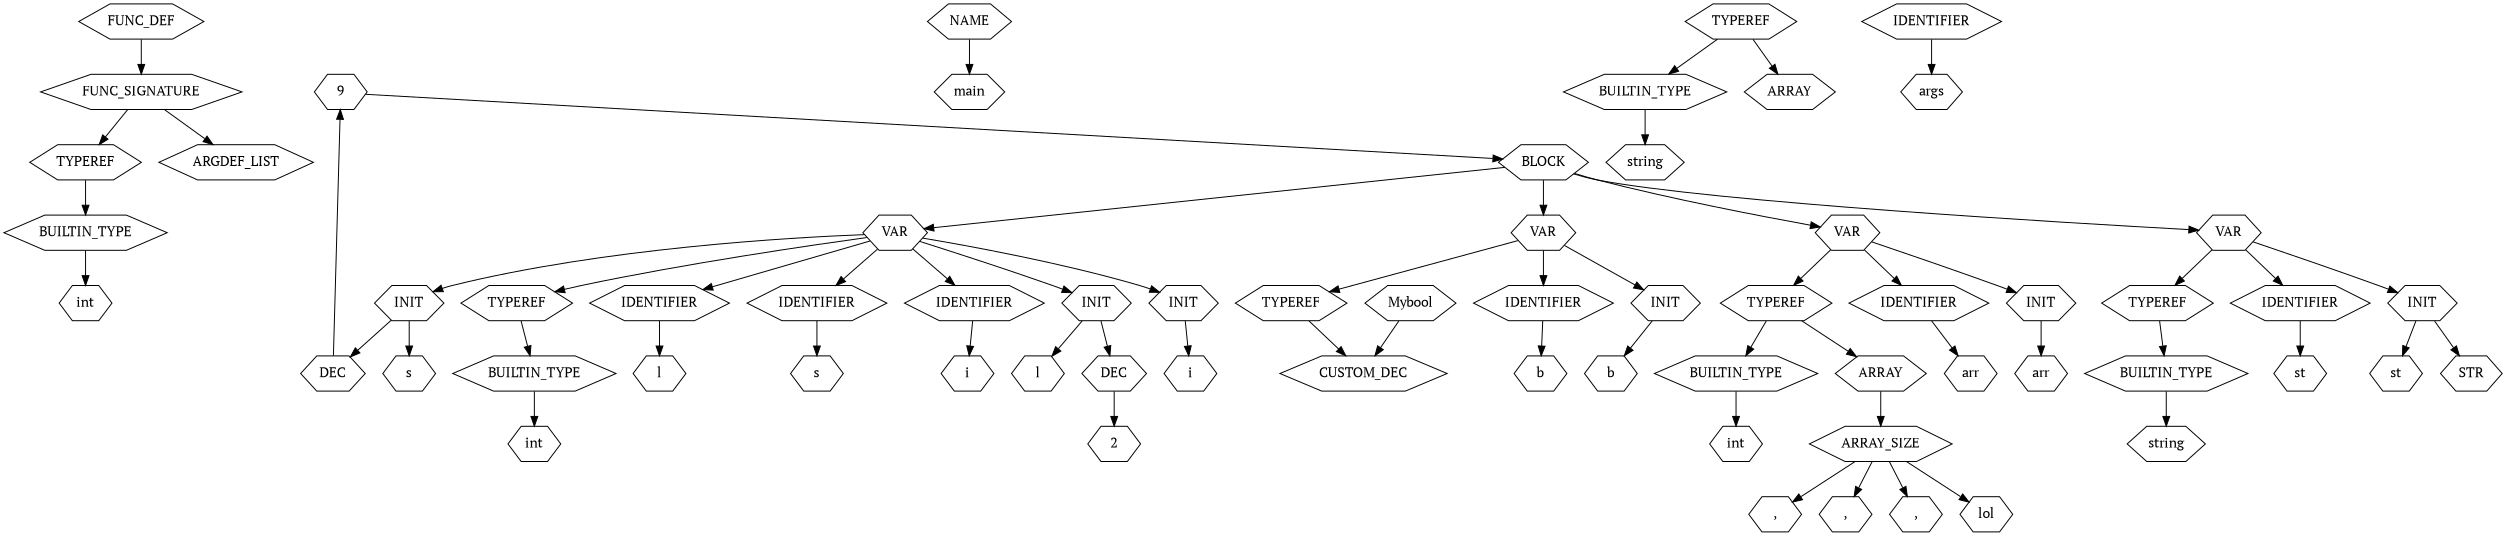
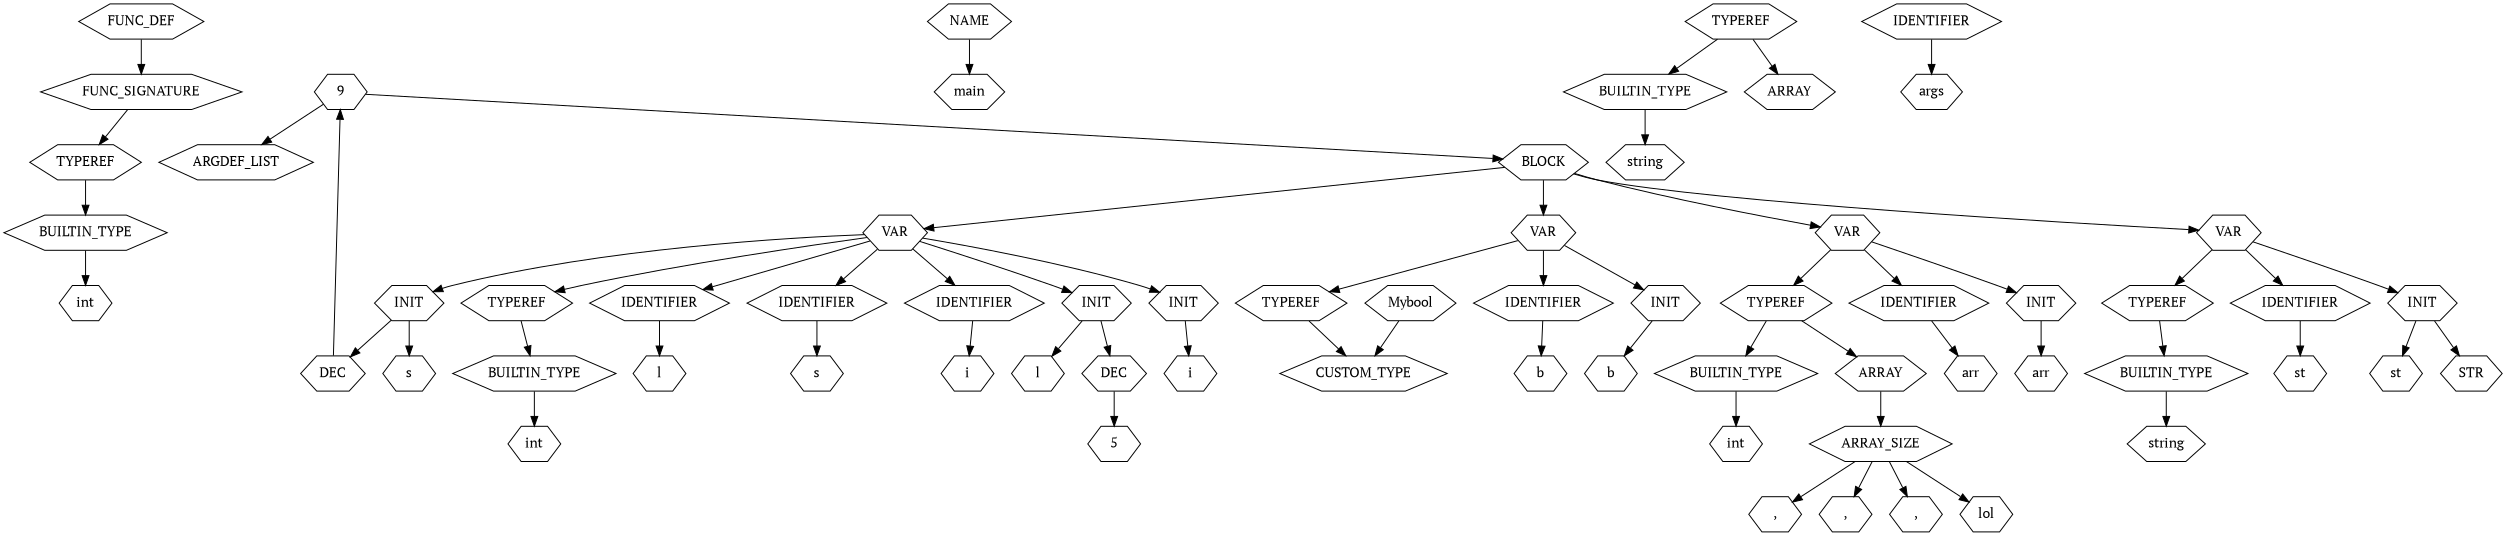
edge "FUNC_SIGNATURE" -> "ARGDEF_LIST": now "9" -> "ARGDEF_LIST"
node "CUSTOM_DEC": label "CUSTOM_DEC" -> "CUSTOM_TYPE"
node "2": label "2" -> "5"
